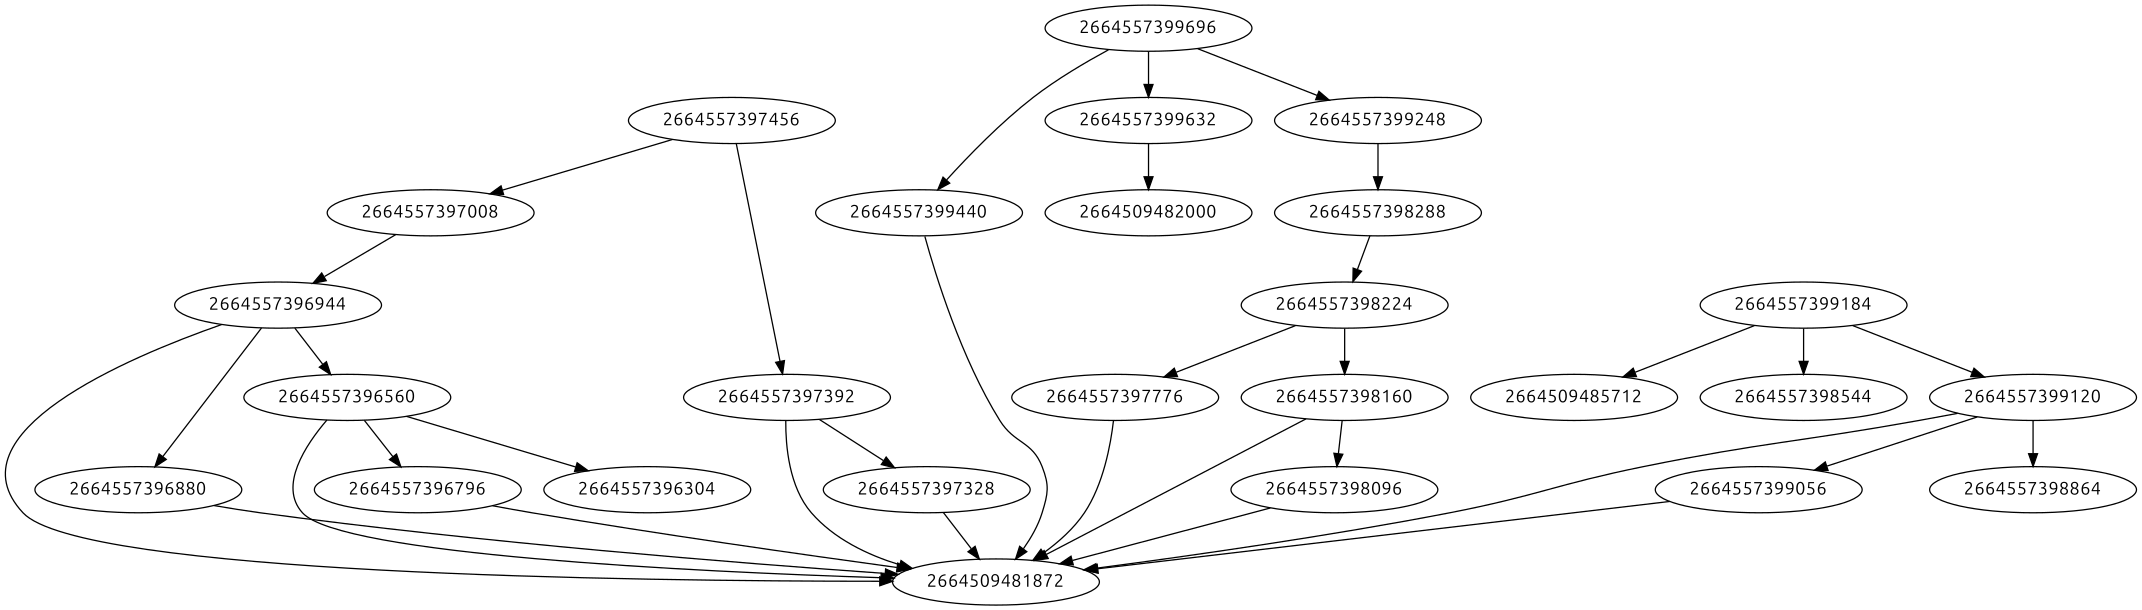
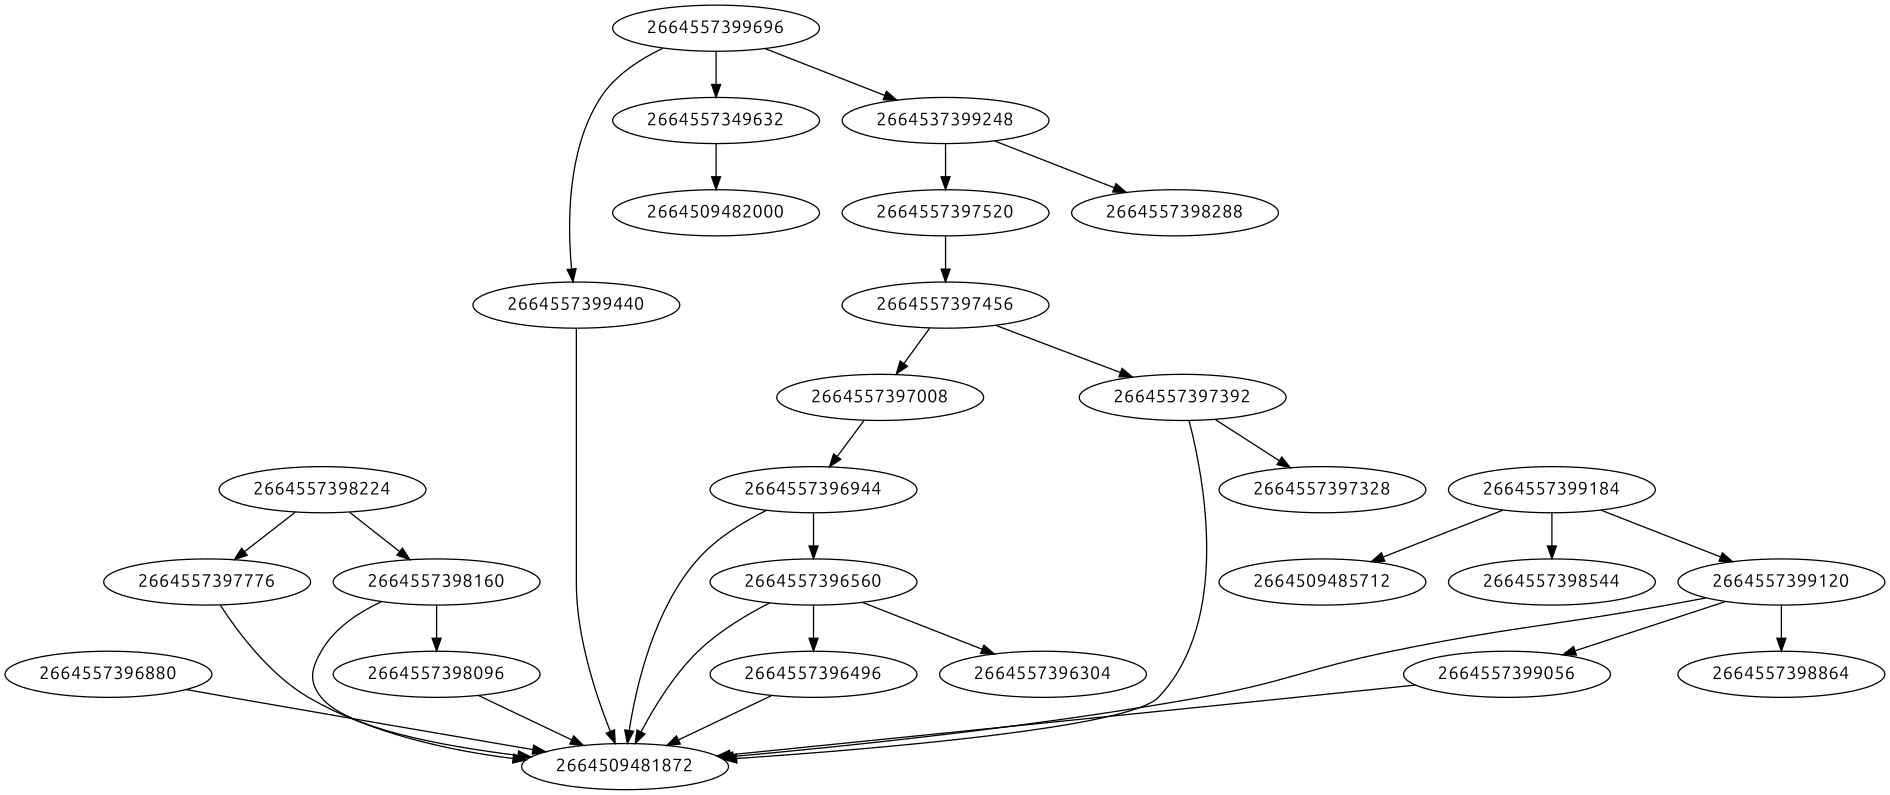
node "2664557399632": label "2664557399632" -> "2664557349632"
node "2664557399248": label "2664557399248" -> "2664537399248"
node "2664557397520": added
edge "2664557398288" -> "2664557398224": removed
edge "2664557396944" -> "2664557396880": removed
node "2664557396796": label "2664557396796" -> "2664557396496"
edge "2664557397328" -> "2664509481872": removed
